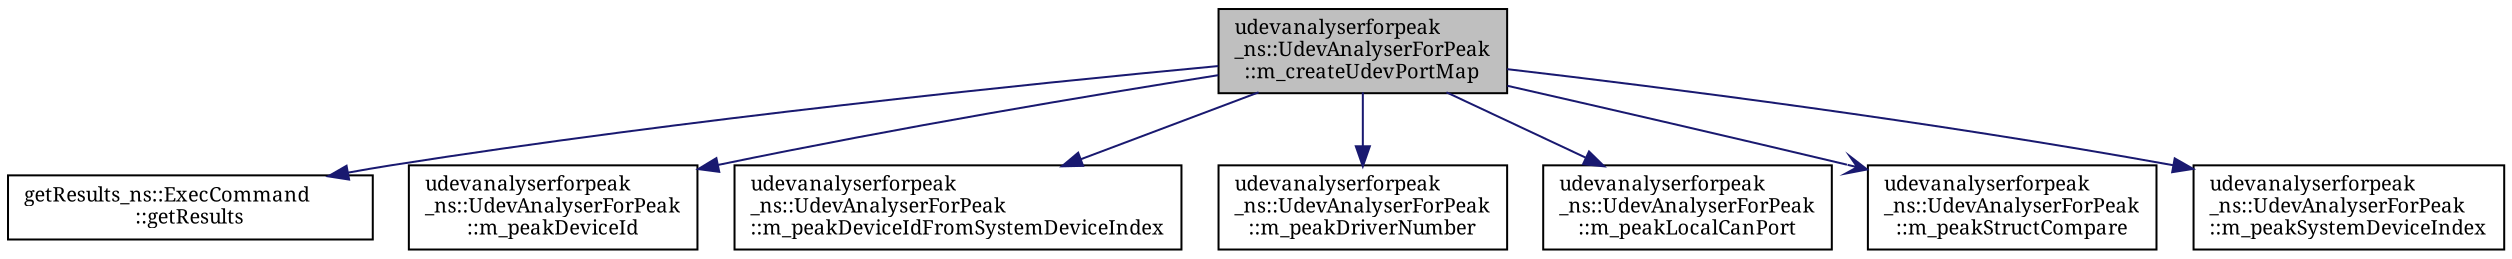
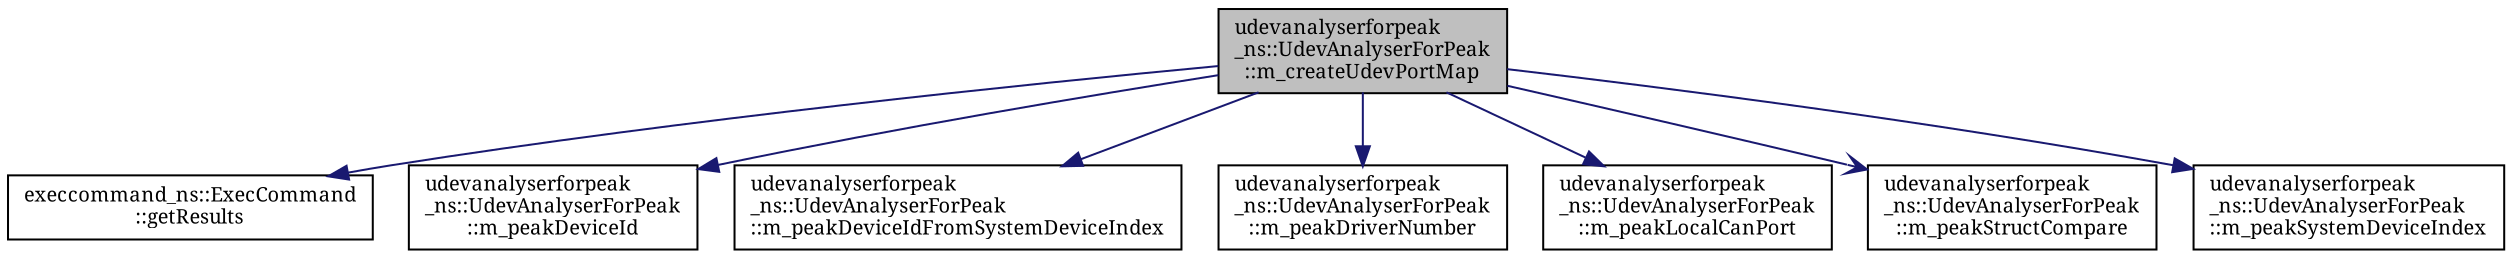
node "getResults_ns::ExecCommand ::getResults": label "getResults_ns::ExecCommand ::getResults" -> "execcommand_ns::ExecCommand ::getResults"
